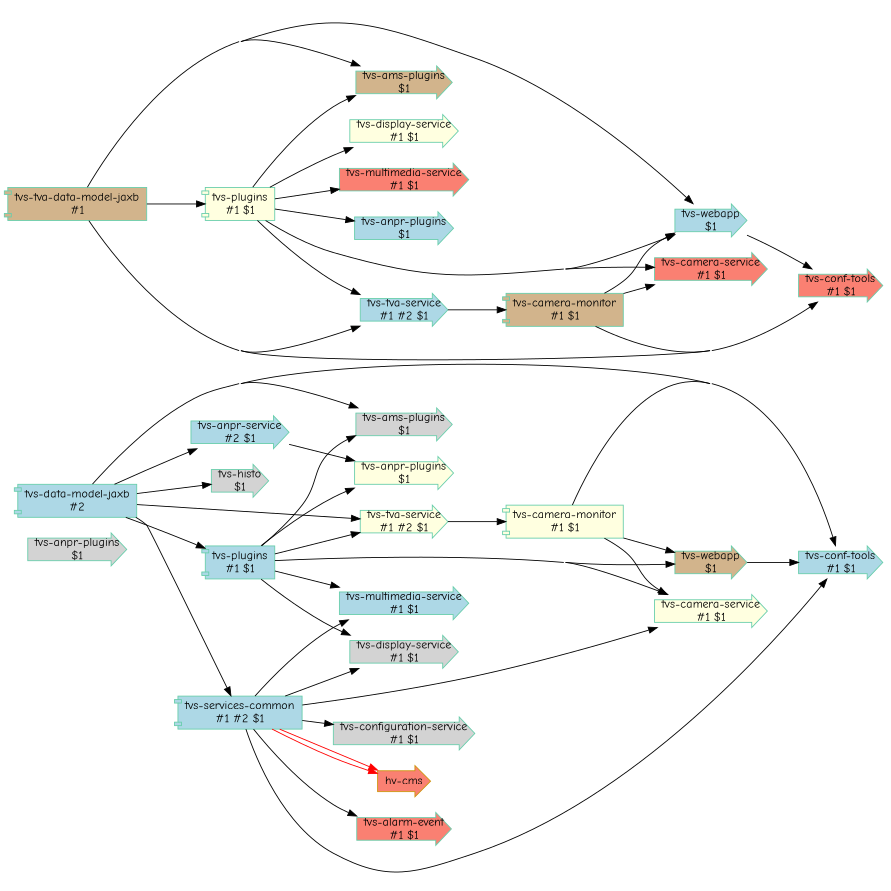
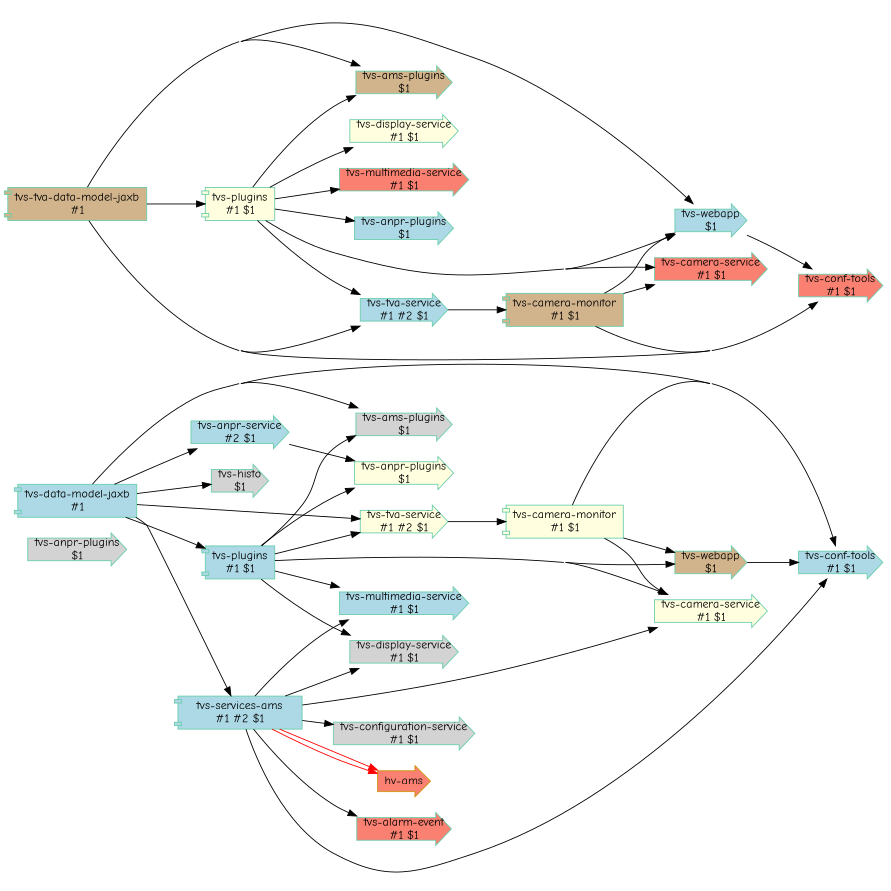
node "tvs-data-model-jaxb #2": label "tvs-data-model-jaxb #2" -> "tvs-data-model-jaxb #1"
node "tvs-services-common #1 #2 $1": label "tvs-services-common #1 #2 $1" -> "tvs-services-ams #1 #2 $1"
node "hv-cms": label "hv-cms" -> "hv-ams"
